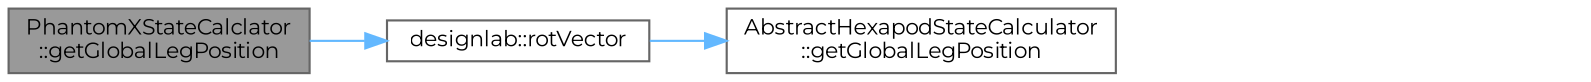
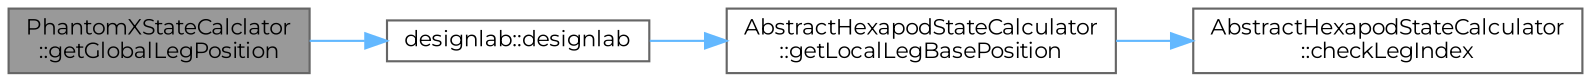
node "designlab::rotVector": label "designlab::rotVector" -> "designlab::designlab"
node "AbstractHexapodStateCalculator ::getGlobalLegPosition": label "AbstractHexapodStateCalculator ::getGlobalLegPosition" -> "AbstractHexapodStateCalculator ::getLocalLegBasePosition"
node "AbstractHexapodStateCalculator ::checkLegIndex": added
